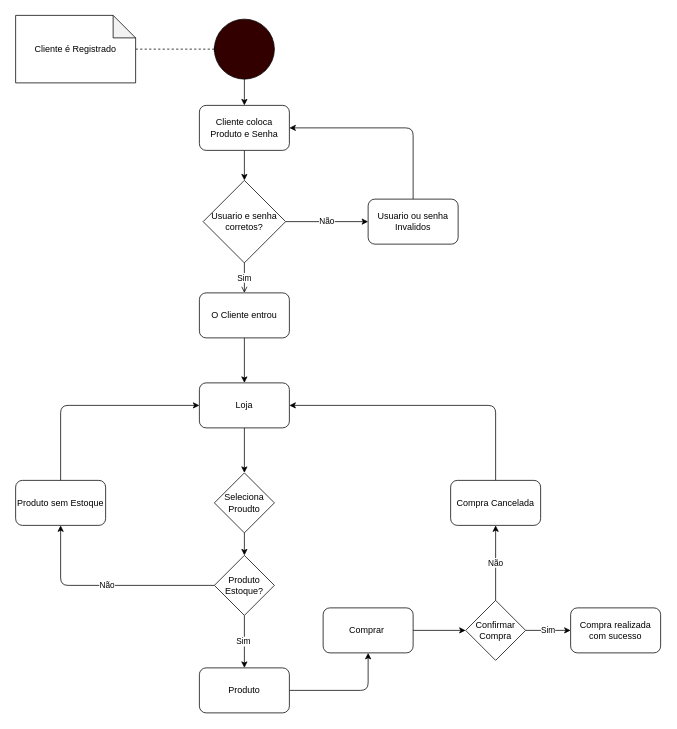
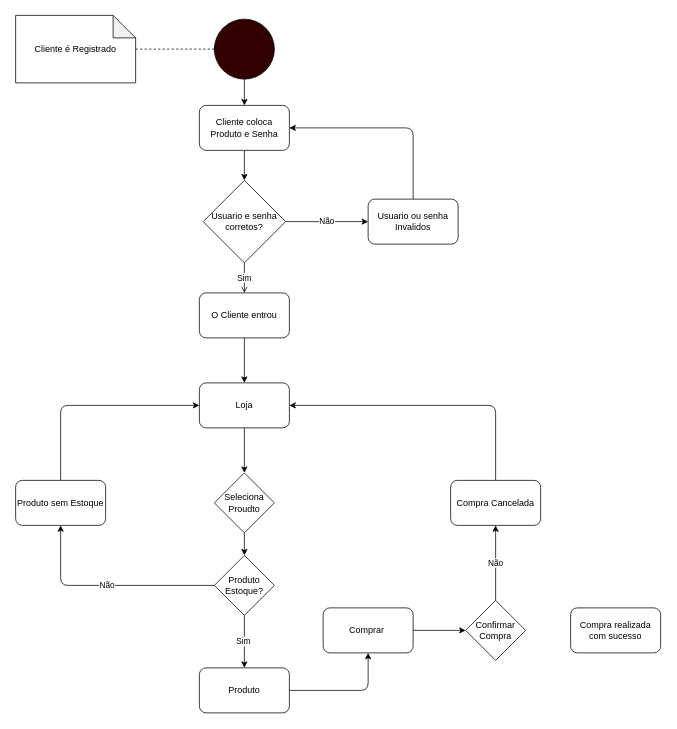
edge "Confirmar Compra" -> "Compra realizada com sucesso": removed, label "Sim"
